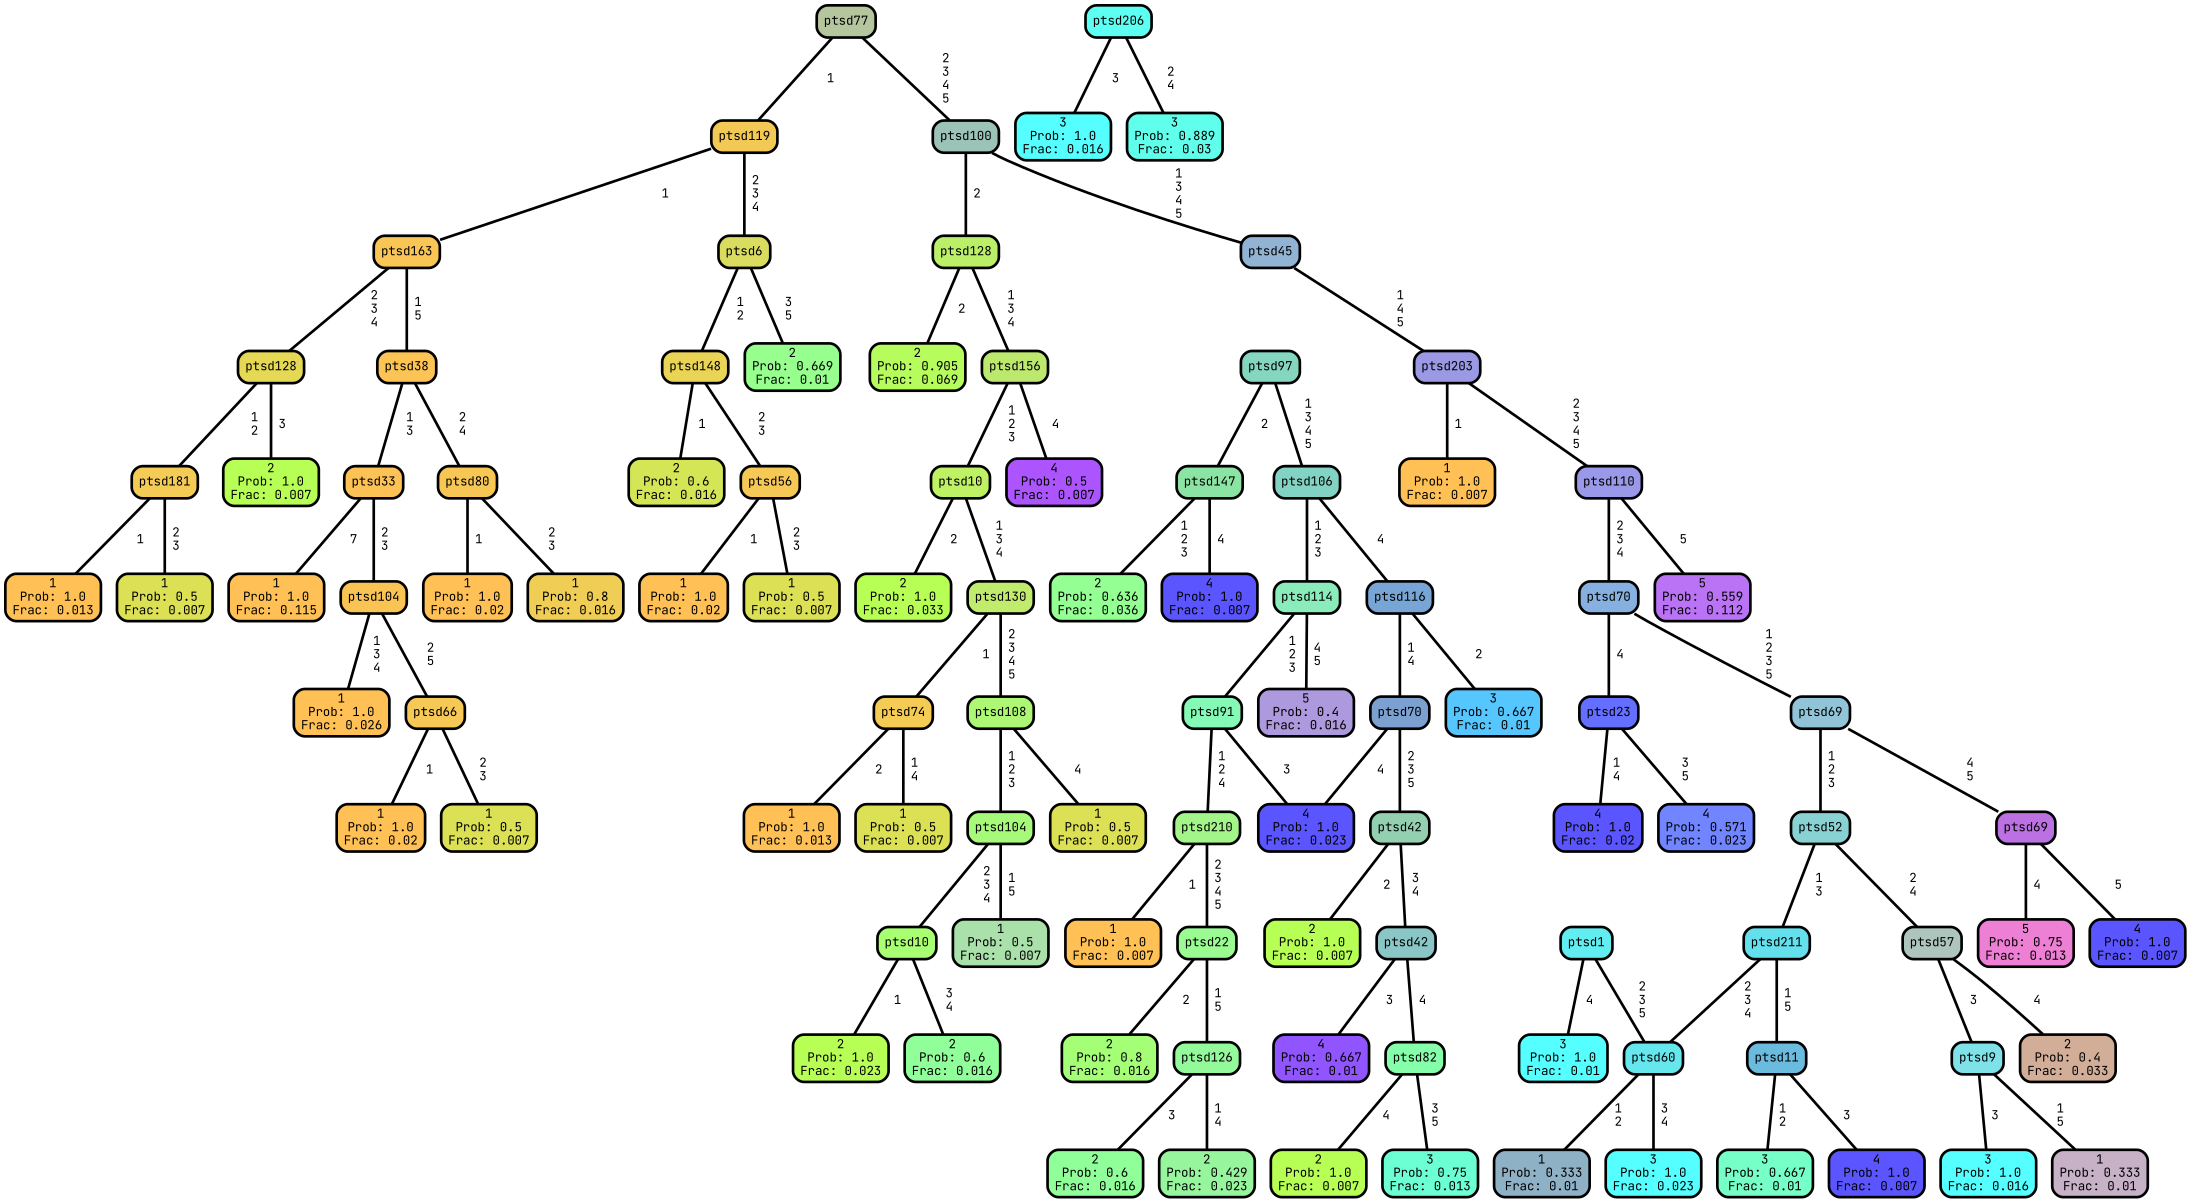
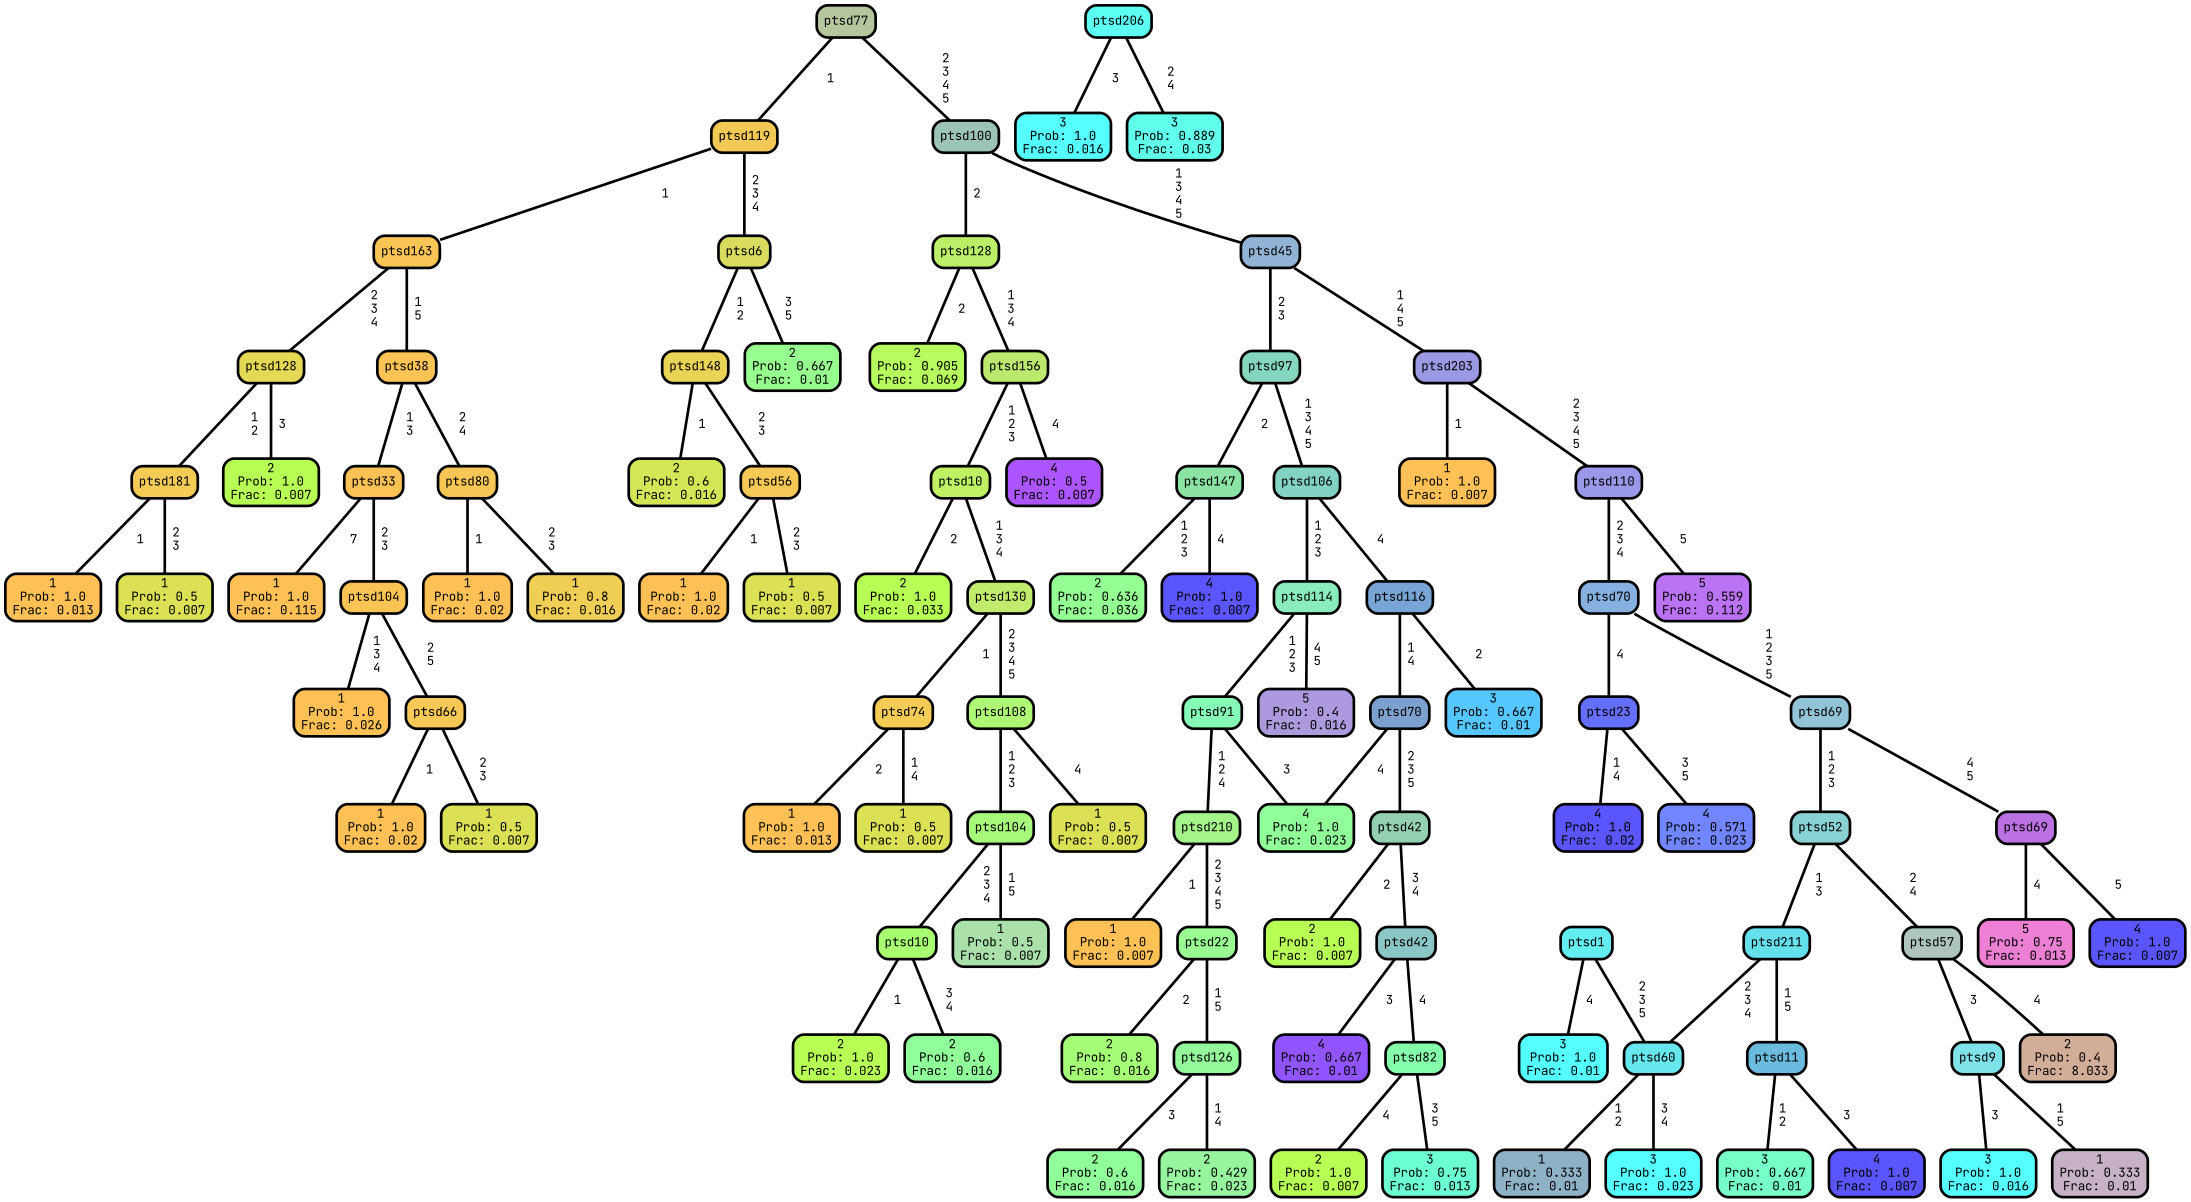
edge "ptsd45" -- "ptsd97": added, label "2 3"
node "2 Prob: 0.669 Frac: 0.01": label "2 Prob: 0.669 Frac: 0.01" -> "2 Prob: 0.667 Frac: 0.01"
node "4 Prob: 1.0 Frac: 0.023": fillcolor #5a55ff -> #90ff99
node "2 Prob: 0.4 Frac: 0.033": label "2 Prob: 0.4 Frac: 0.033" -> "2 Prob: 0.4 Frac: 8.033"
